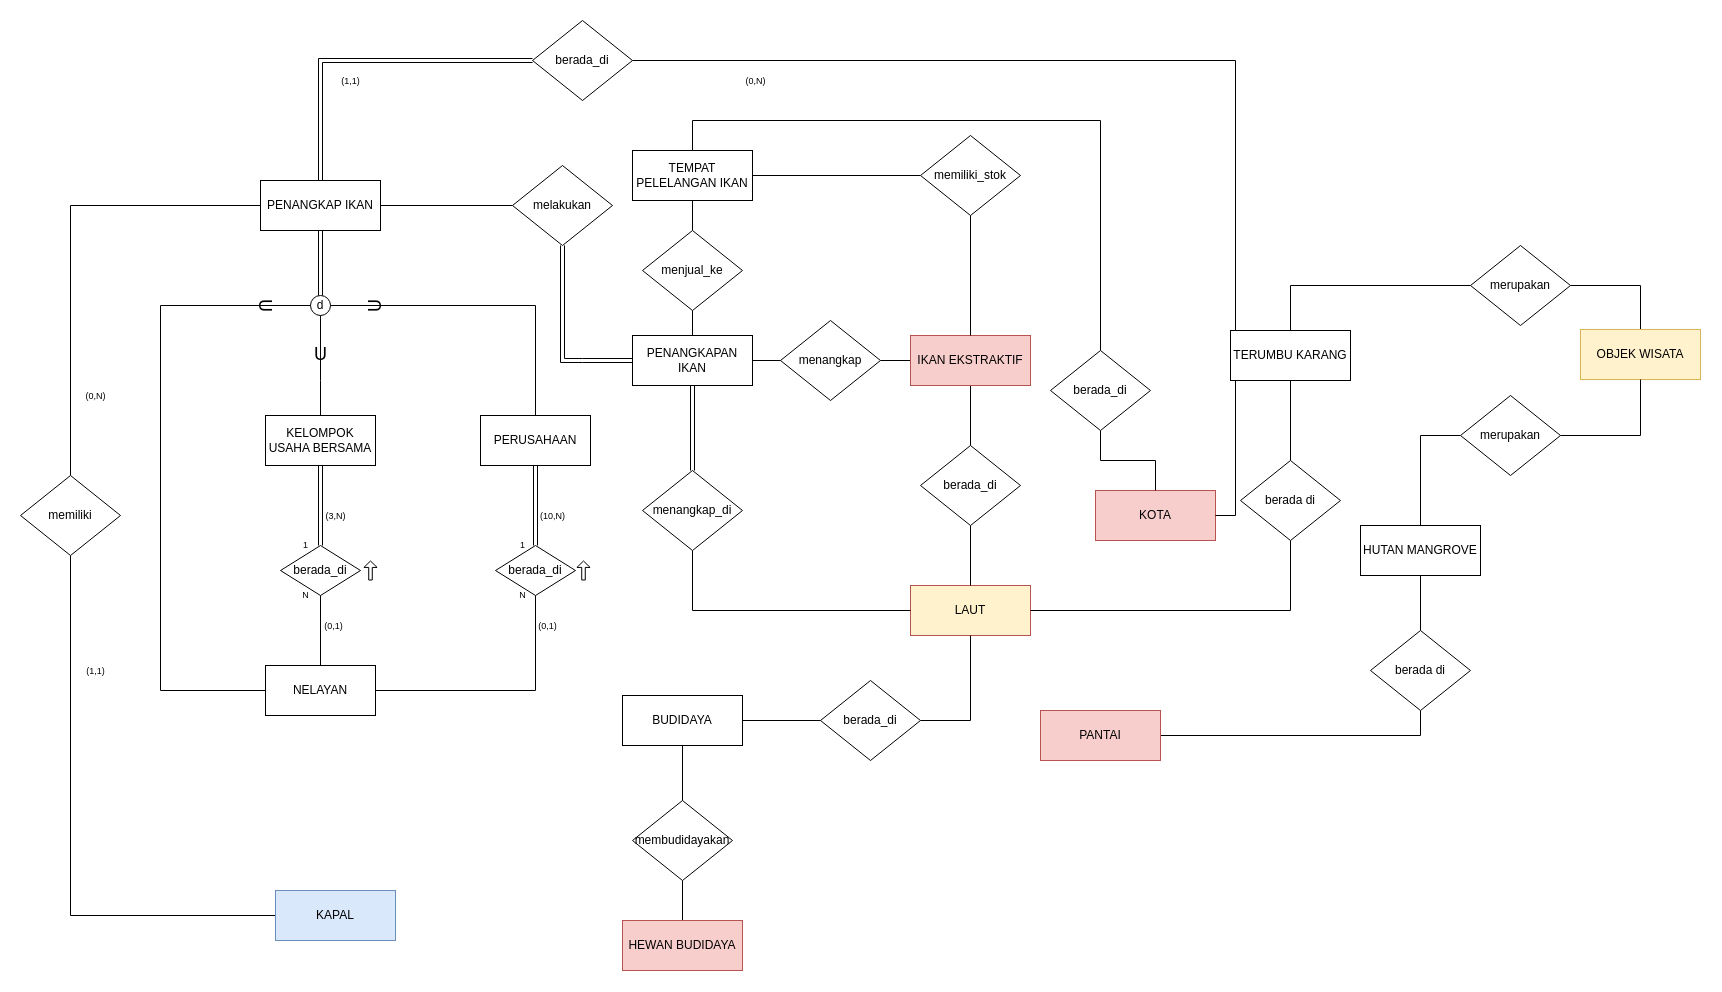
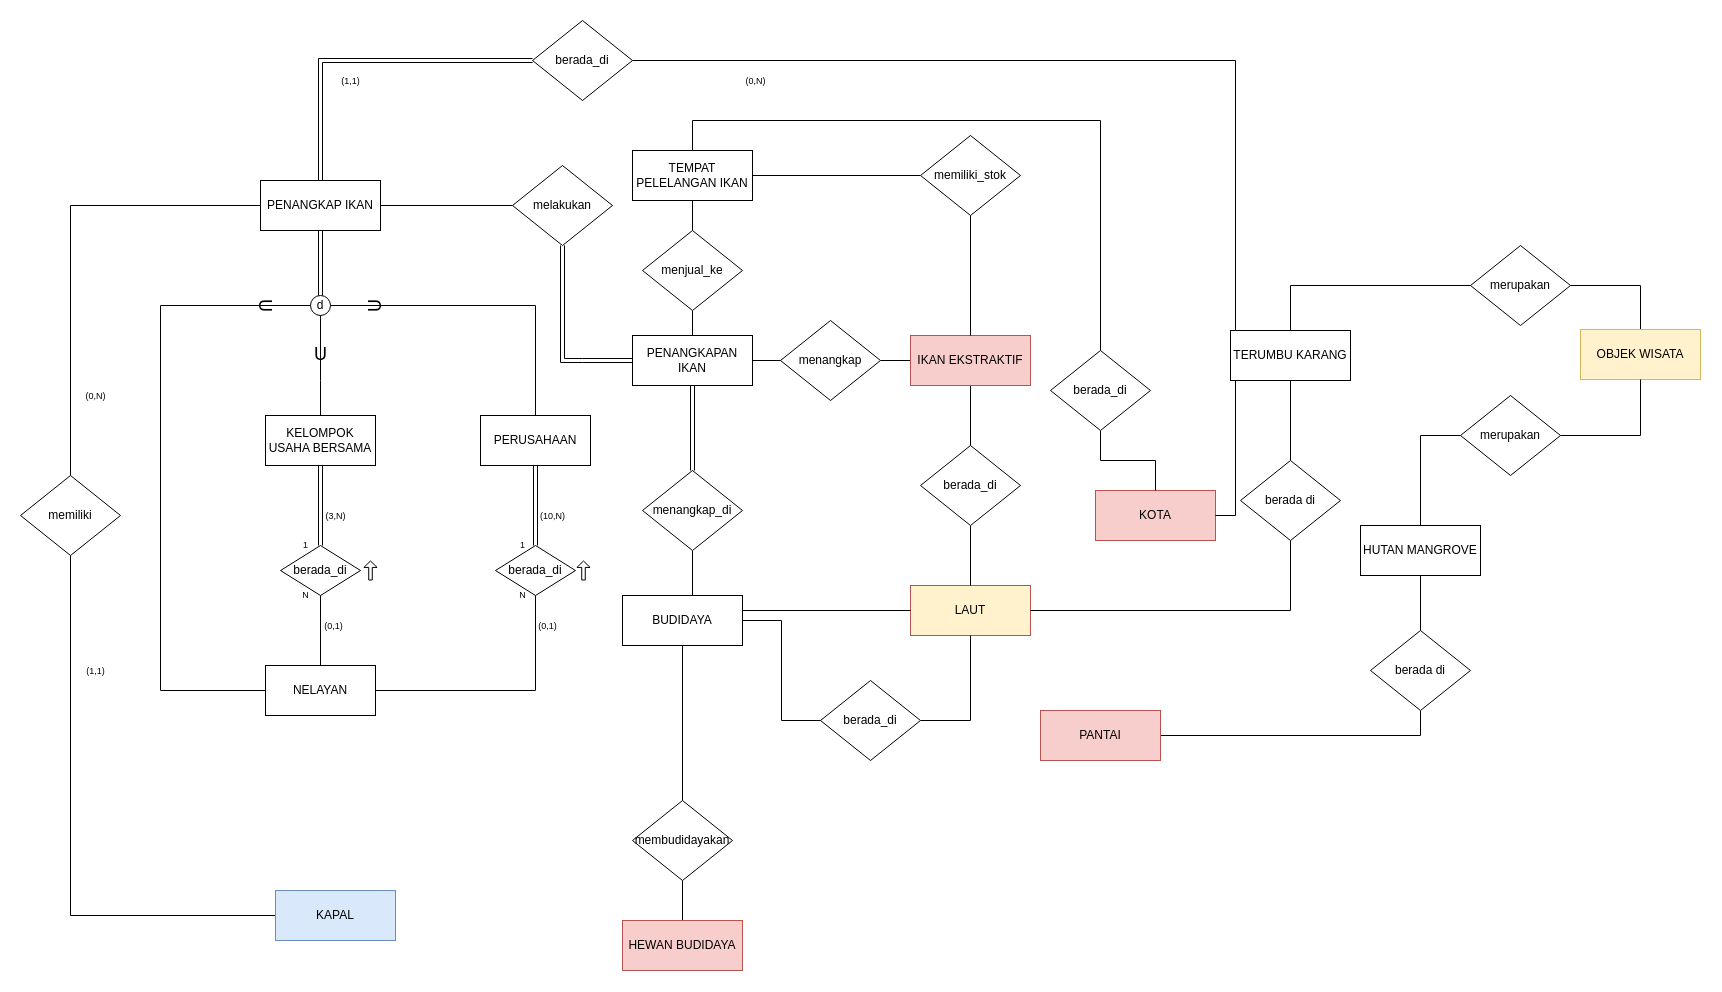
node "BUDIDAYA": moved (683, 721) -> (683, 621)
